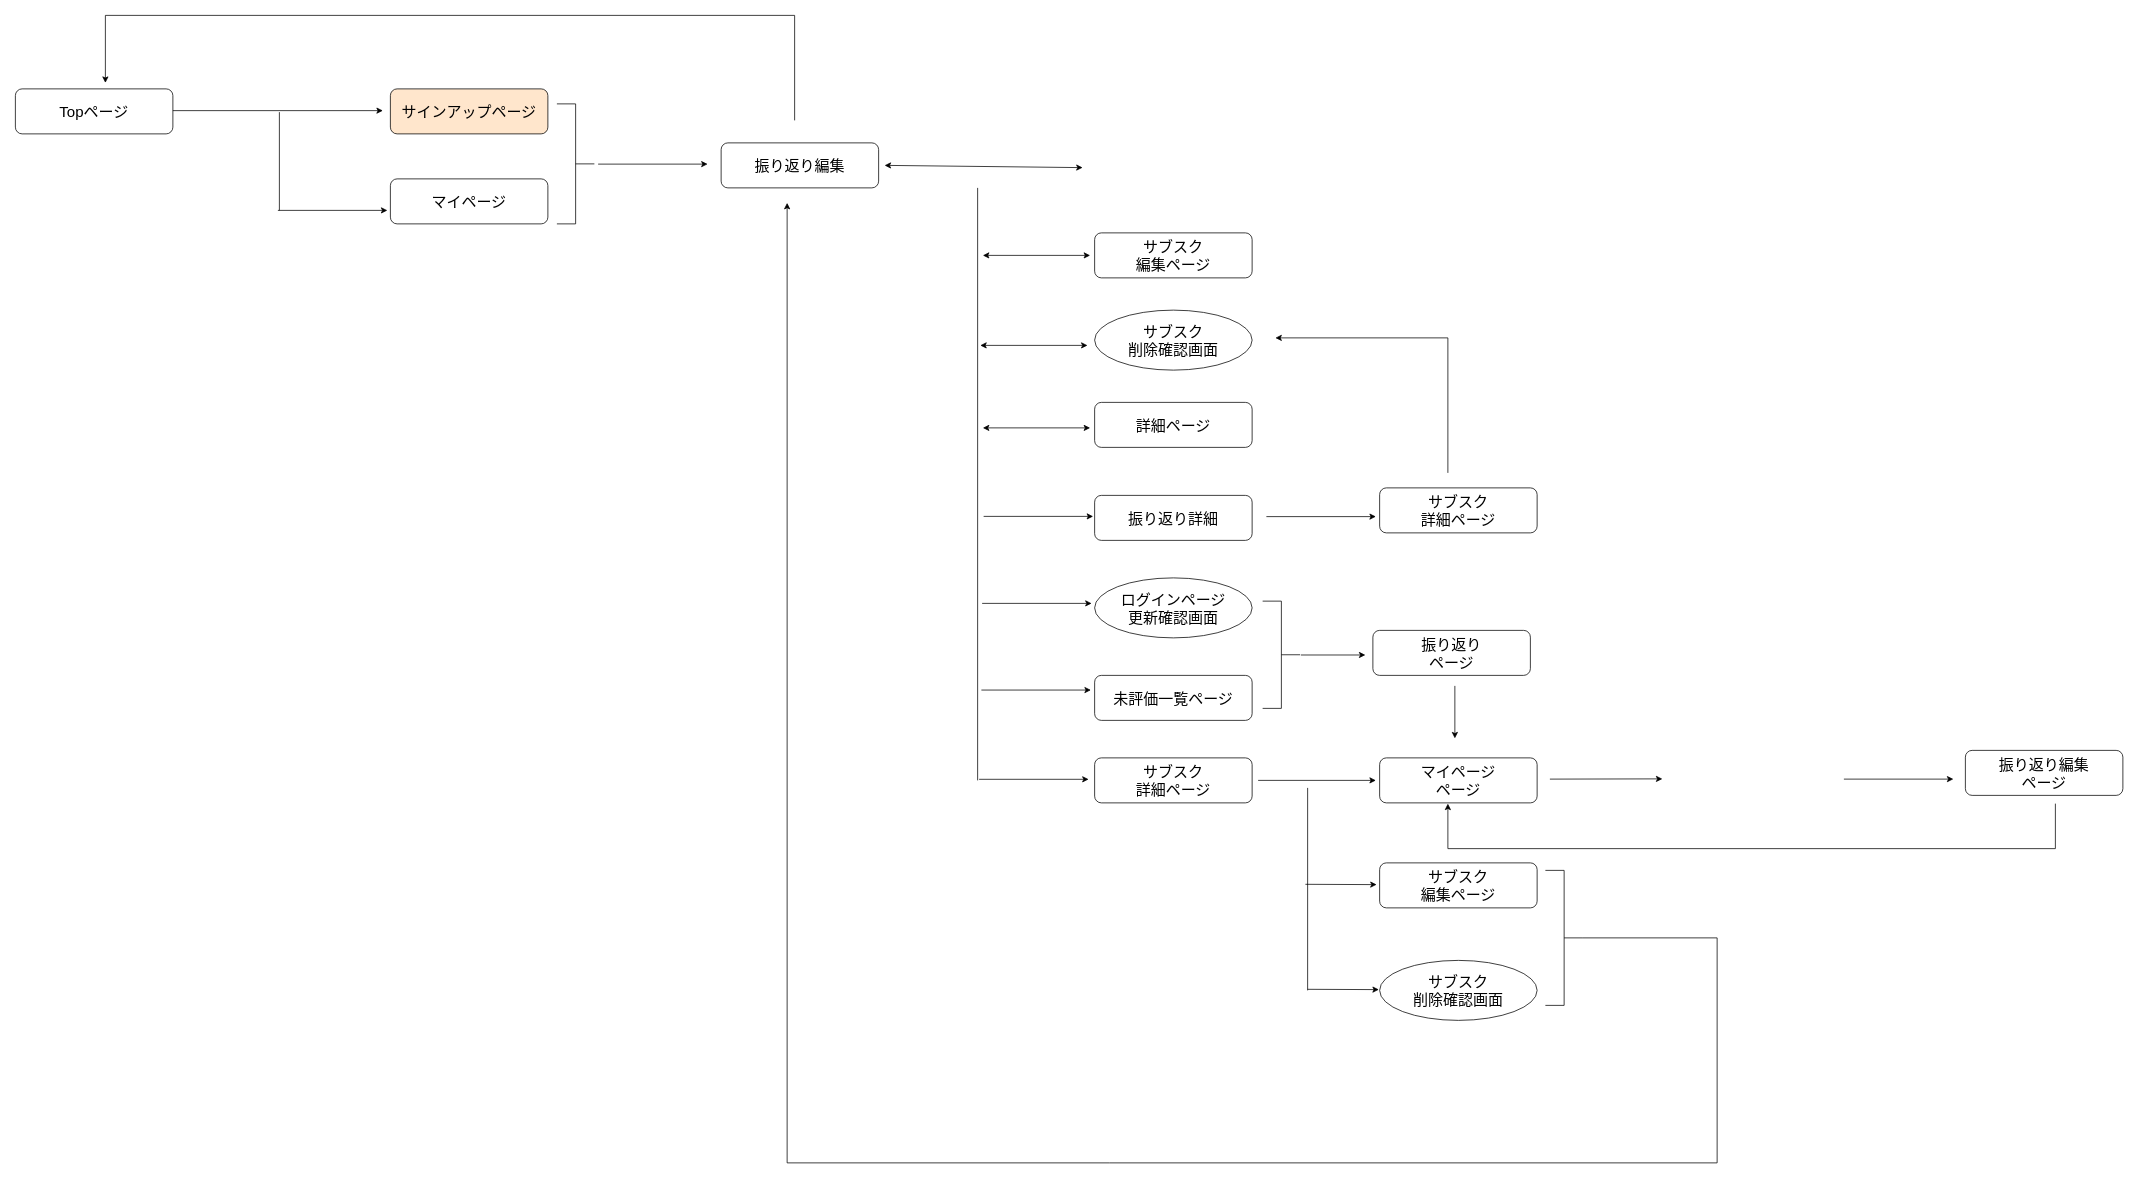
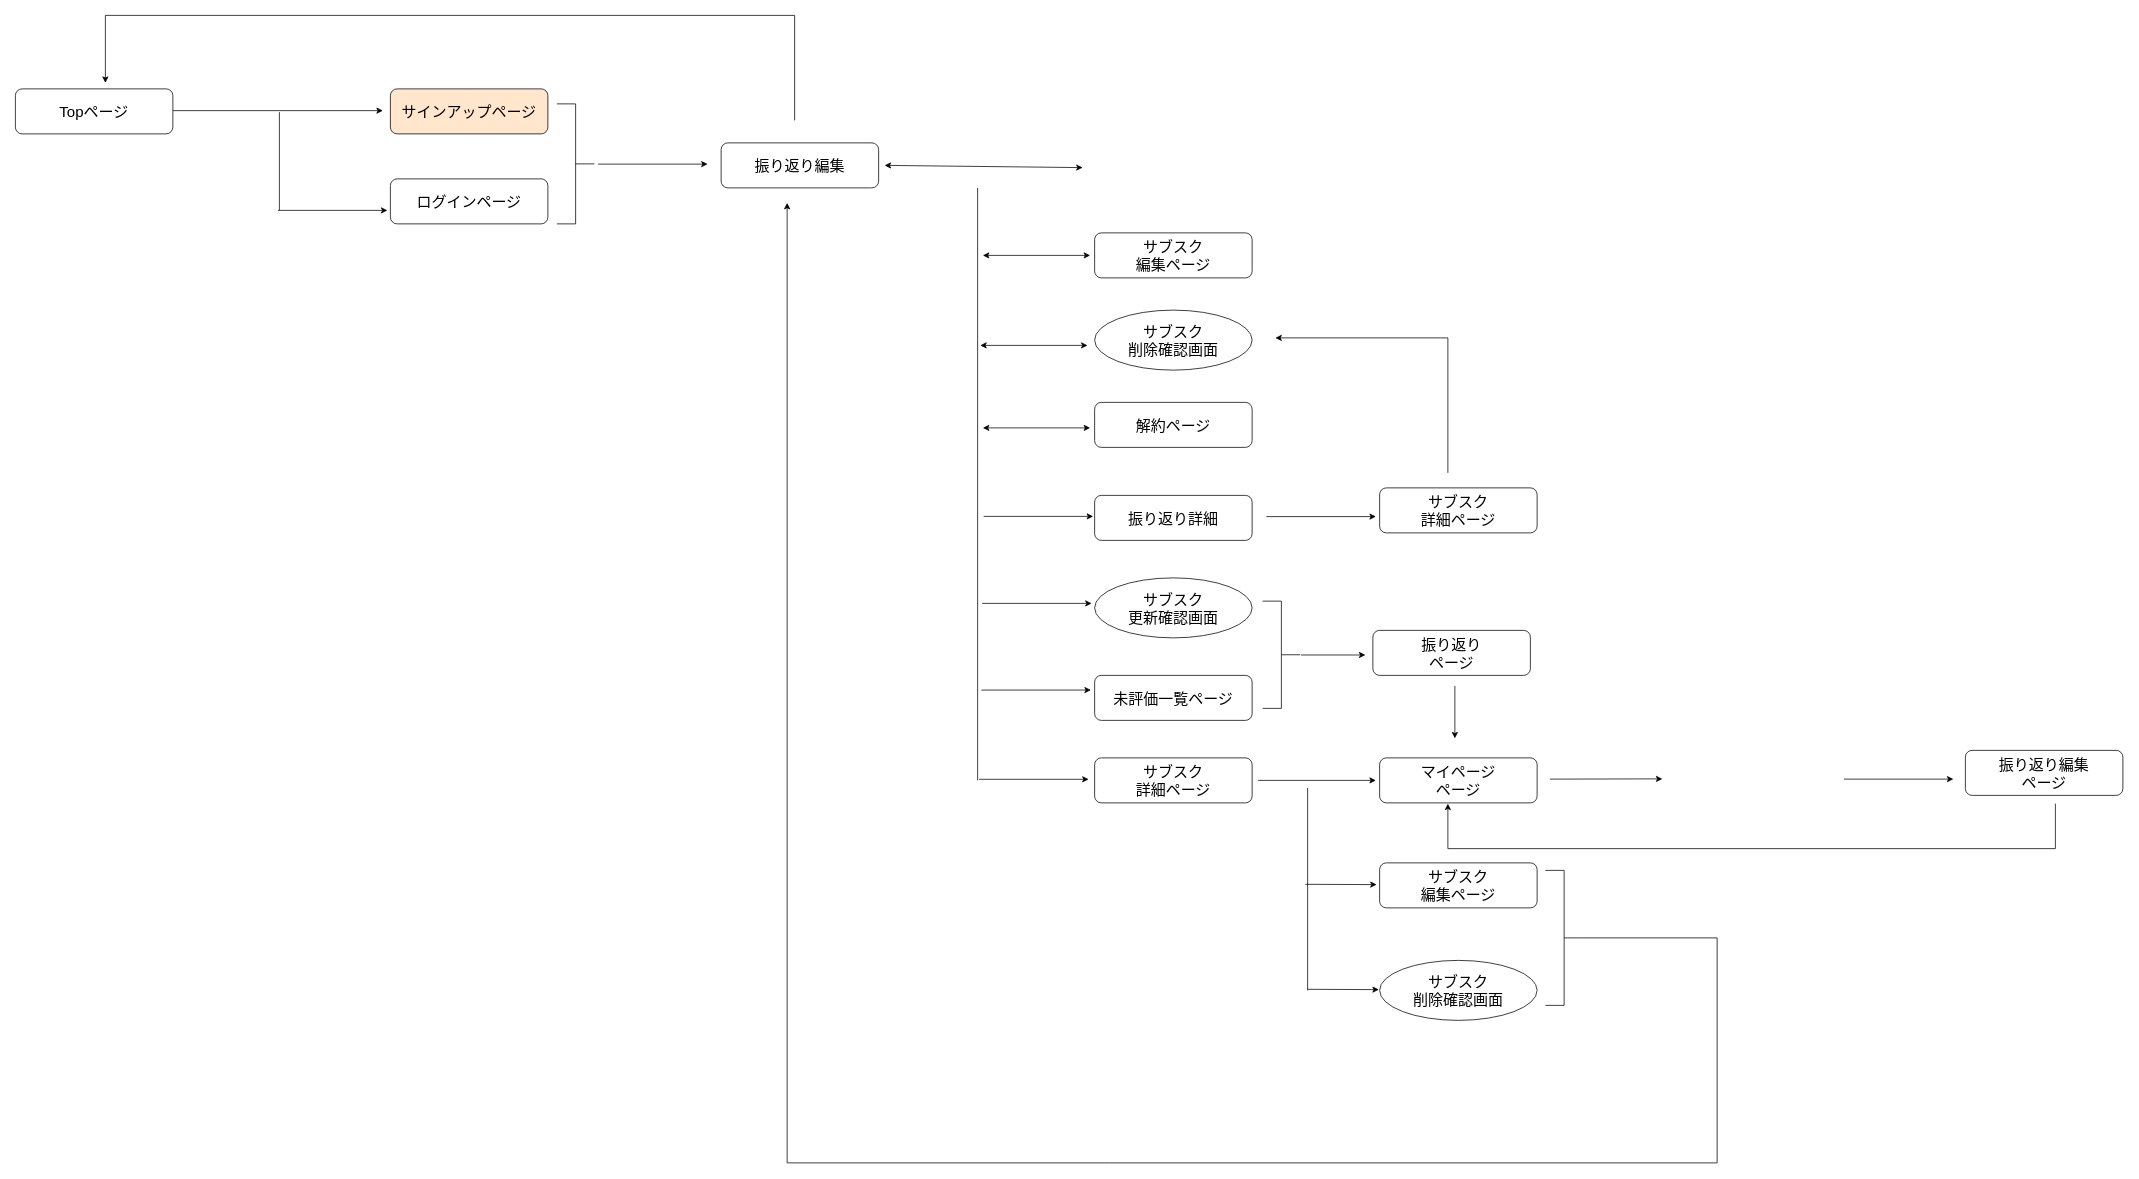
node "マイページ": label "マイページ" -> "ログインページ"
node "詳細ページ": label "詳細ページ" -> "解約ページ"
node "ログインページ 更新確認画面": label "ログインページ 更新確認画面" -> "サブスク 更新確認画面"
